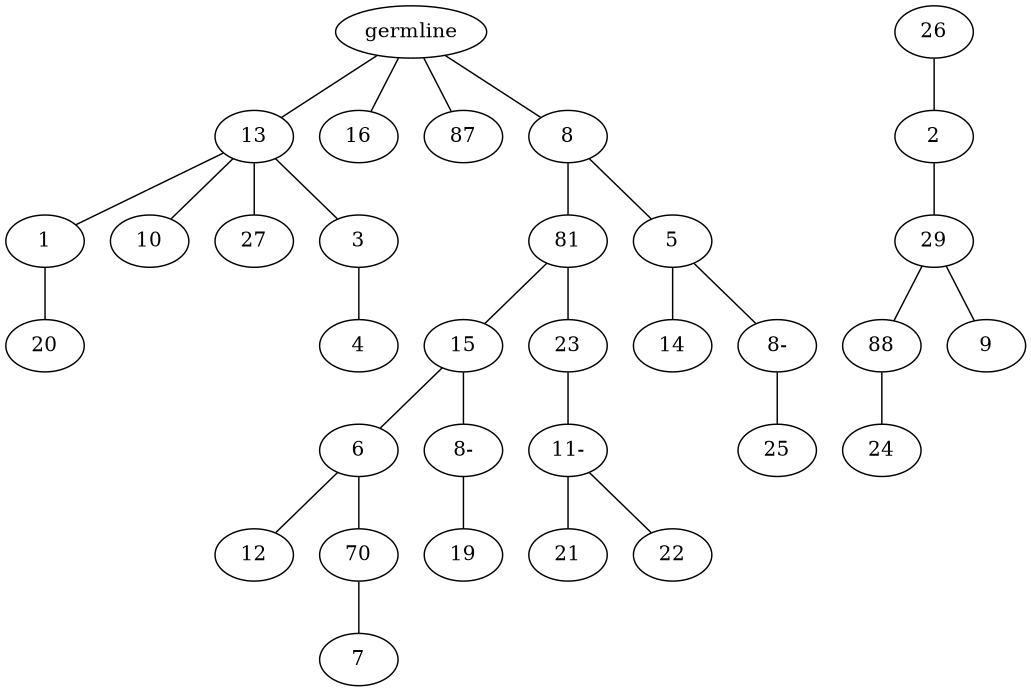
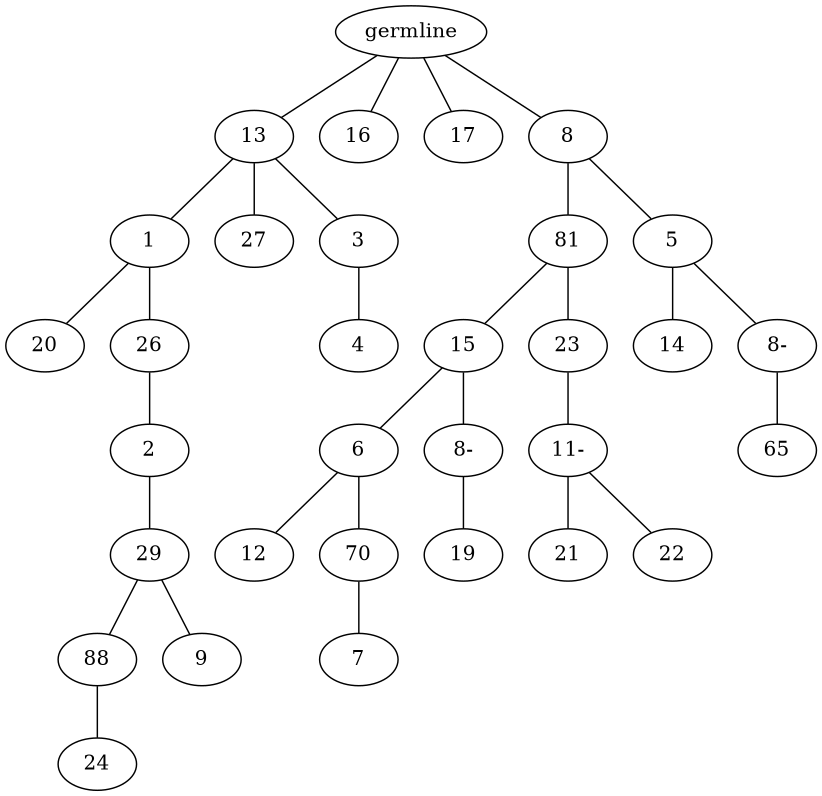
node "87": label "87" -> "17"
node "10": removed
edge "1" -- "26": added
node "25": label "25" -> "65"
